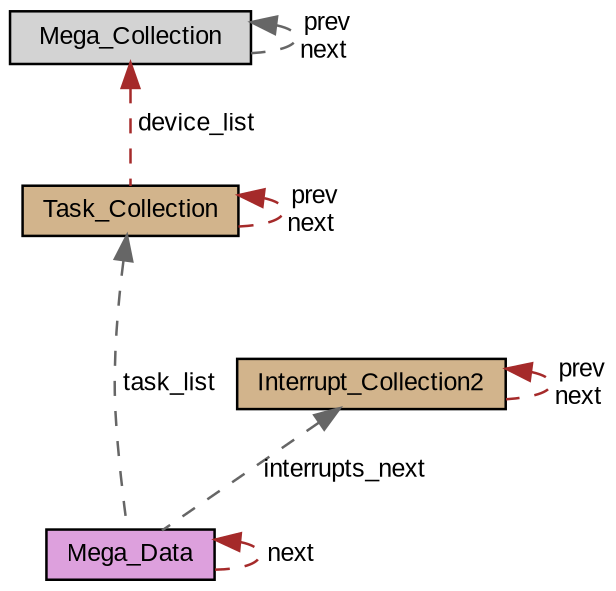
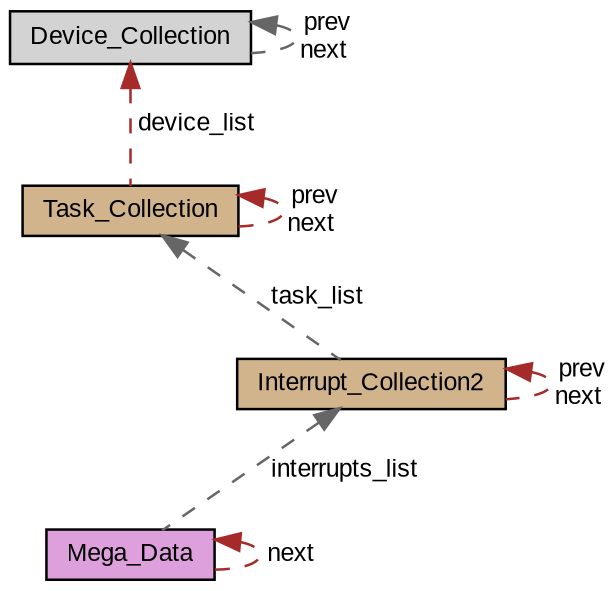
node "Mega_Collection": label "Mega_Collection" -> "Device_Collection"
edge "Mega_Data" -> "Task_Collection": now "Interrupt_Collection2" -> "Task_Collection"
edge "Mega_Data" -> "Interrupt_Collection2": label " interrupts_next" -> " interrupts_list"
